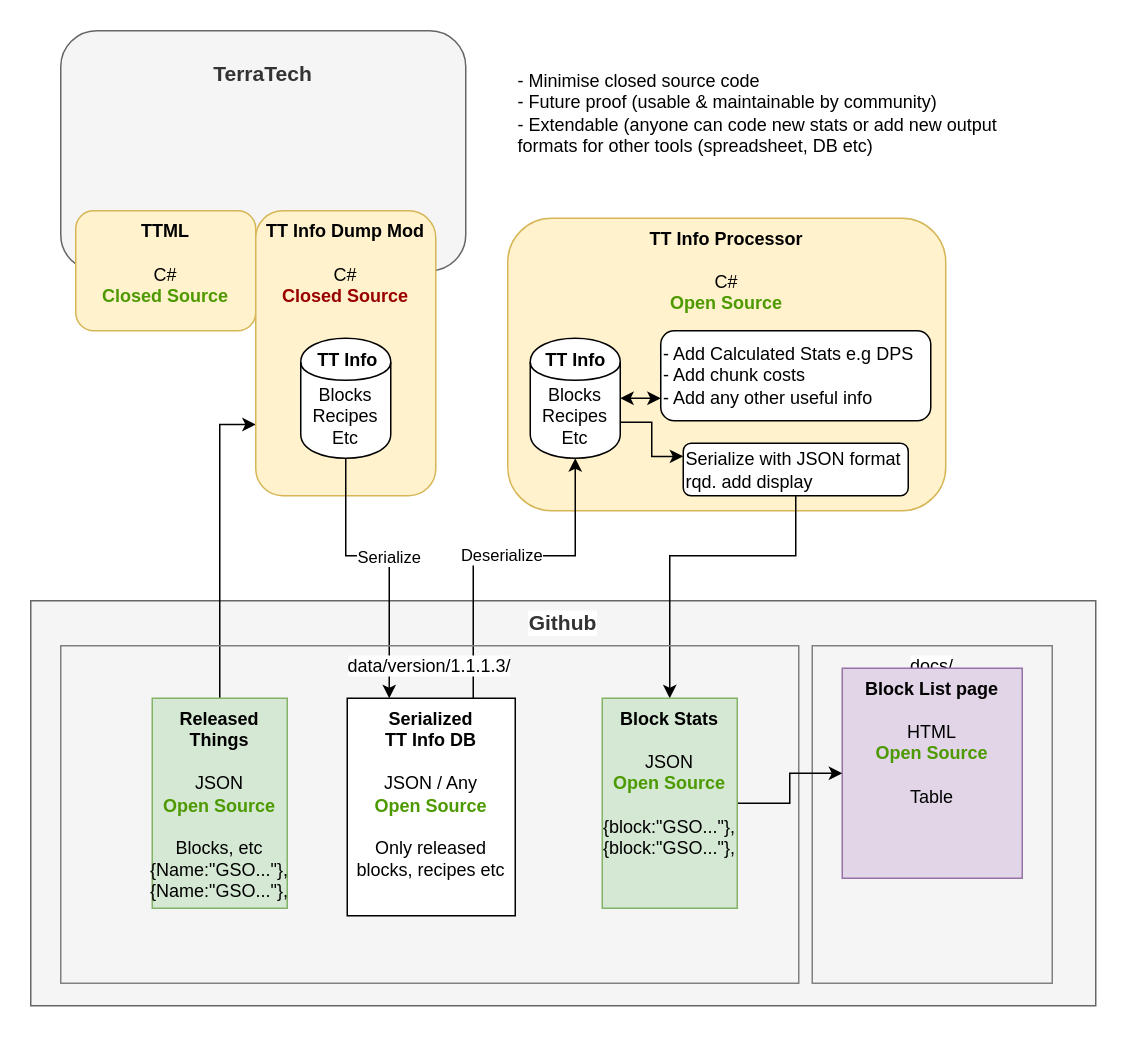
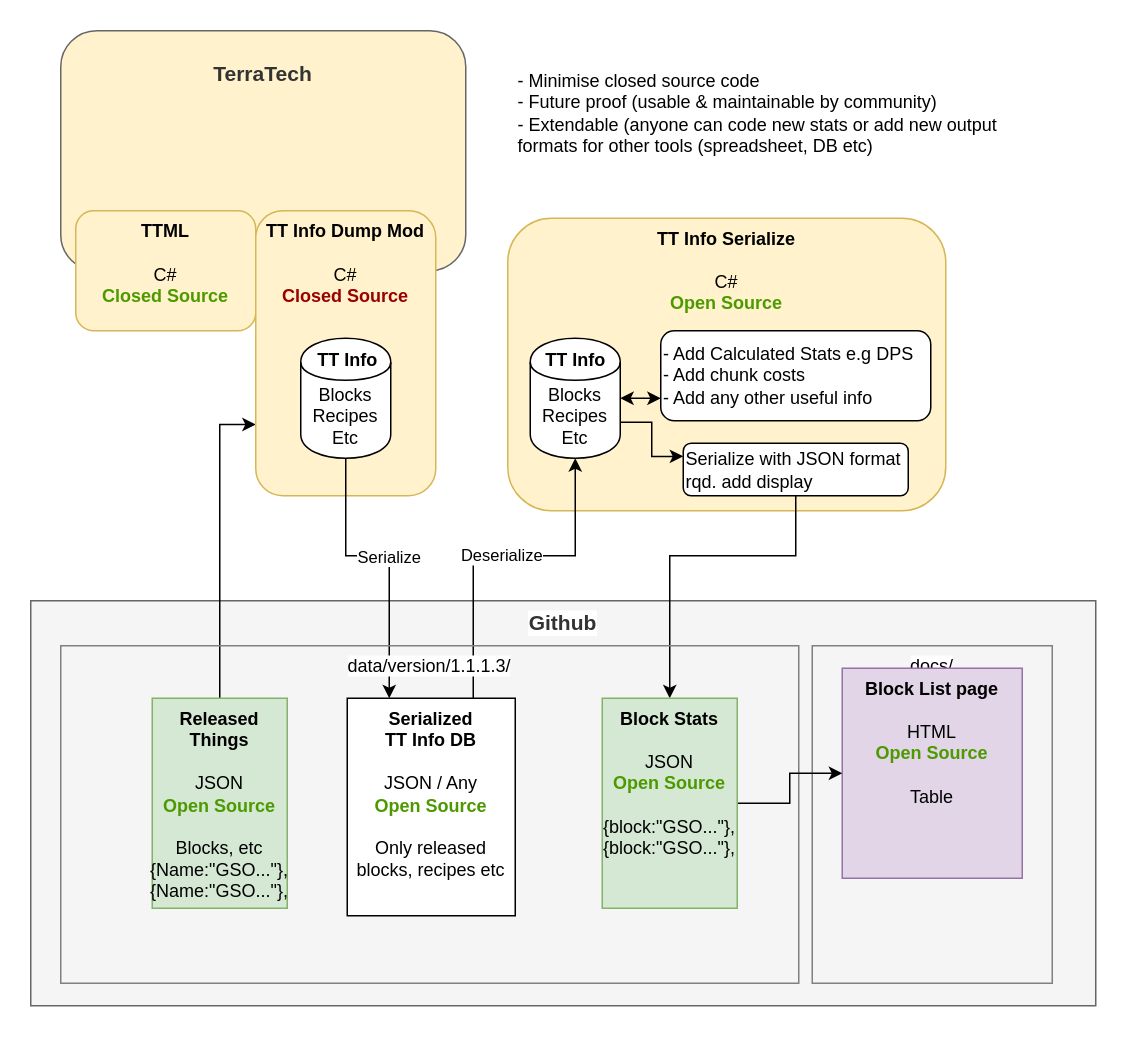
node "TerraTech": fillcolor #f5f5f5 -> #fff2cc
node "TT Info Processor C#Open Source": label "TT Info Processor C#Open Source" -> "TT Info Serialize C#Open Source"
